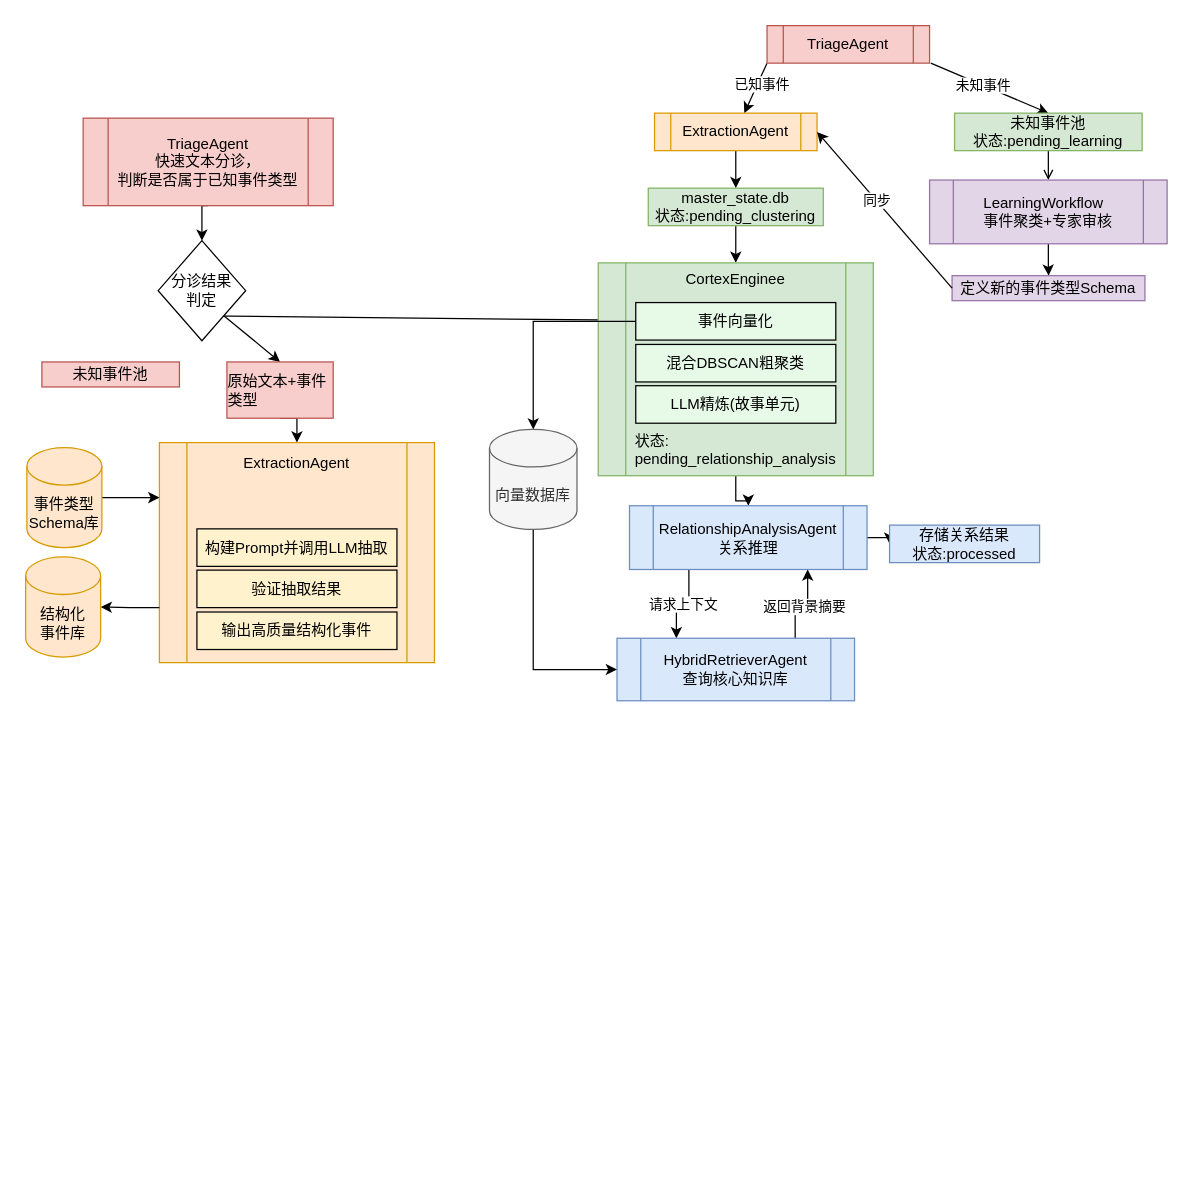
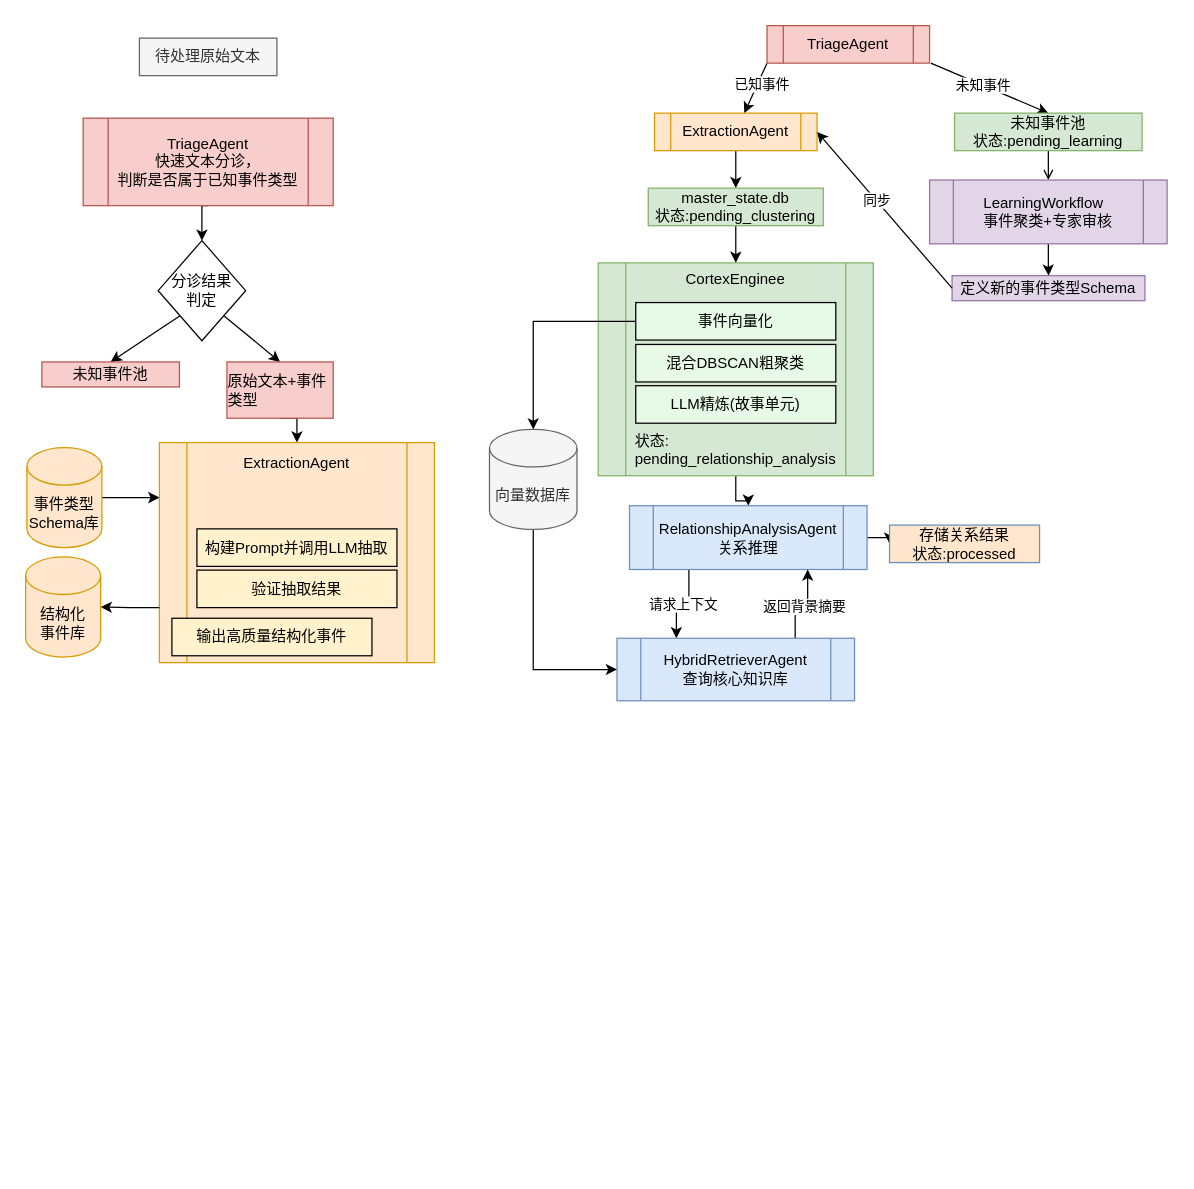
node "待处理原始文本": added
edge "分诊结果 判定" -> "事件向量化": now "分诊结果 判定" -> "未知事件池"
node "存储关系结果 状态:processed": fillcolor #dae8fc -> #ffe6cc
node "输出高质量结构化事件": moved (297, 631) -> (272, 637)
